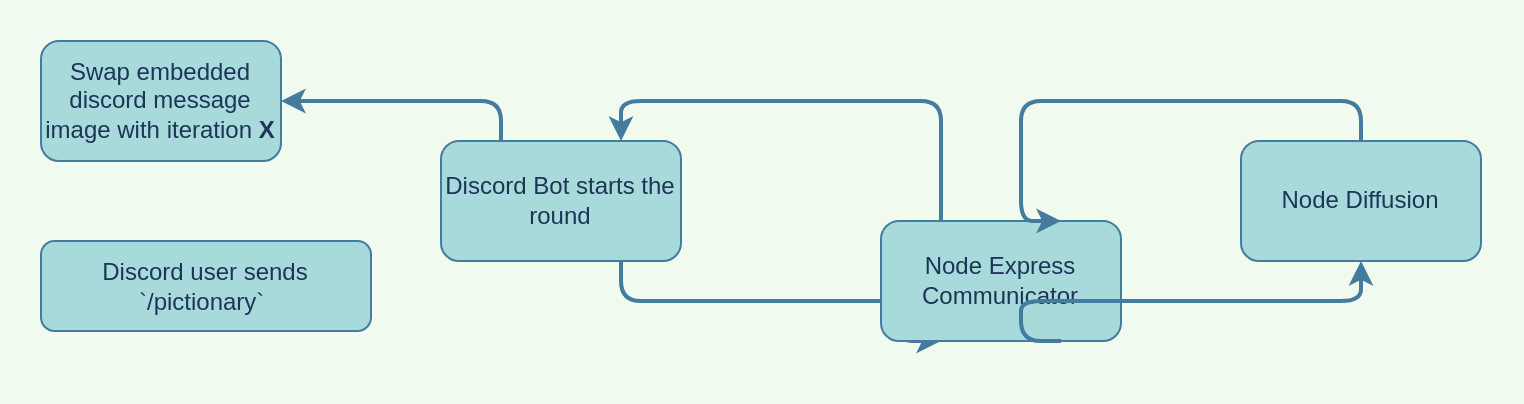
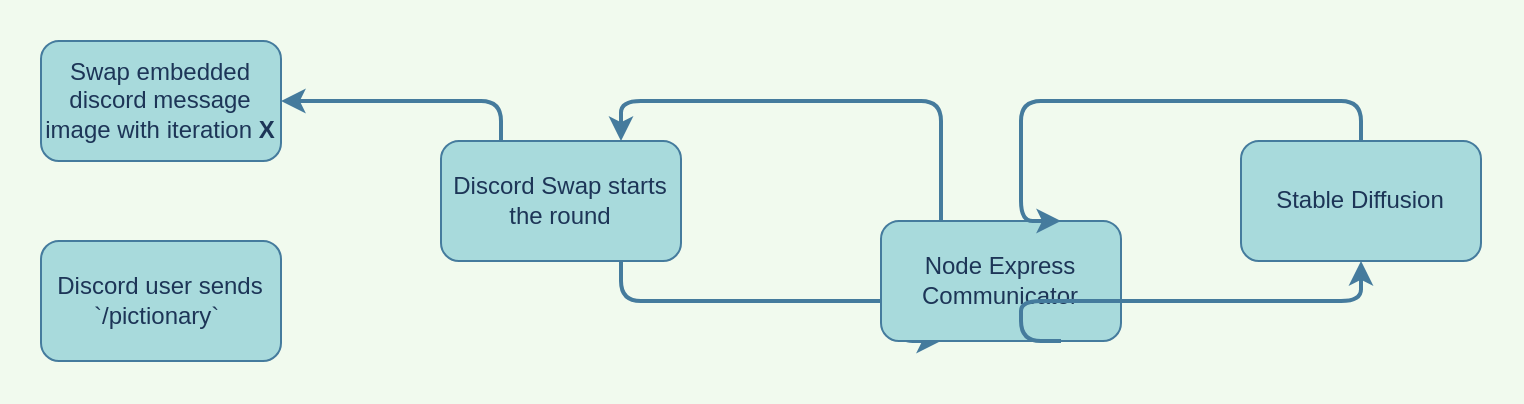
node "Discord Bot starts the round": label "Discord Bot starts the round" -> "Discord Swap starts the round"
node "Node Diffusion": label "Node Diffusion" -> "Stable Diffusion"
node "Discord user sends `/pictionary`": size 330x90 -> 240x120
